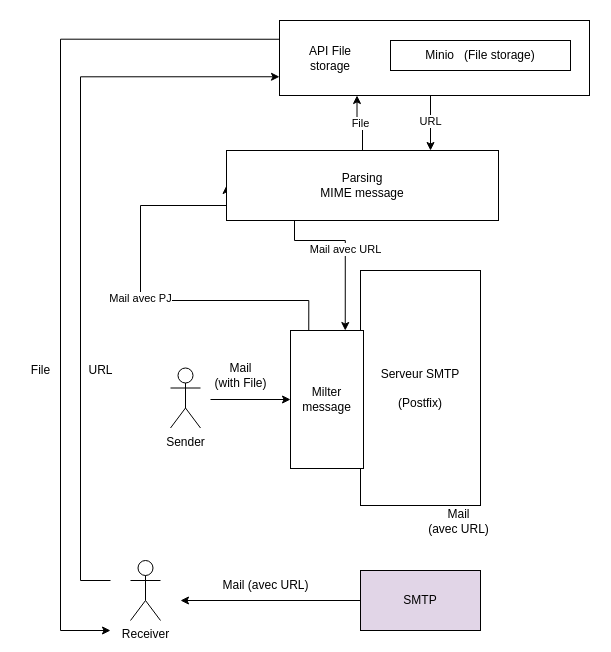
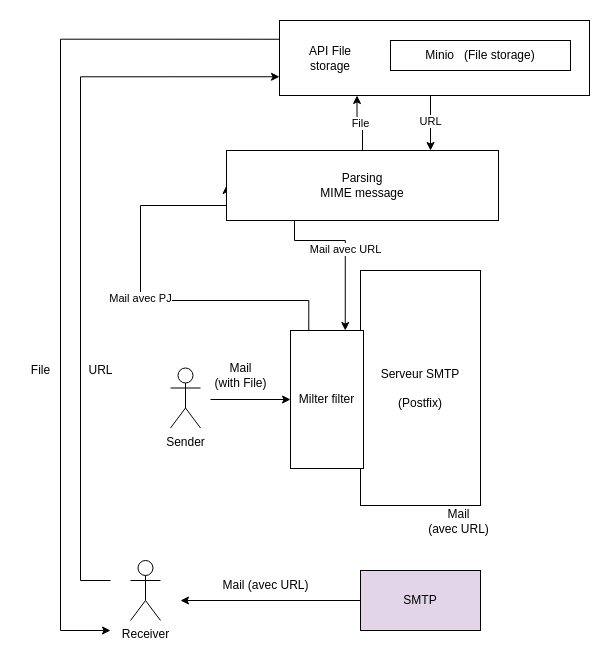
node "Milter message": label "Milter message" -> "Milter filter"
